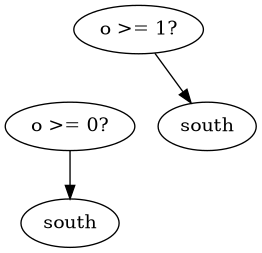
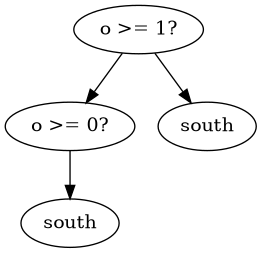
edge "o >= 1?" -> "o >= 0?": added
